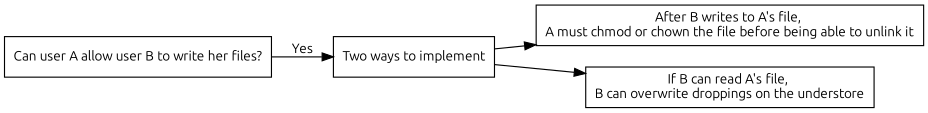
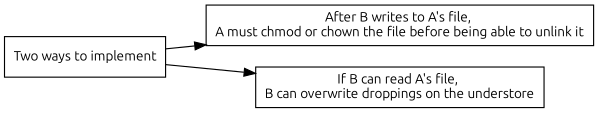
node "Can user A allow user B to write her files?": removed
